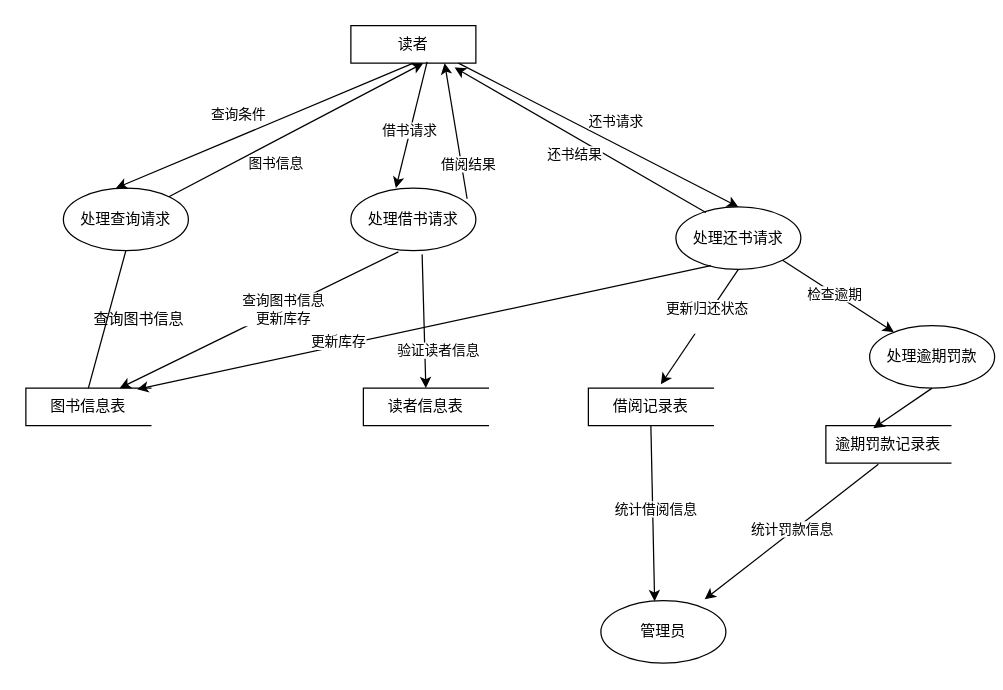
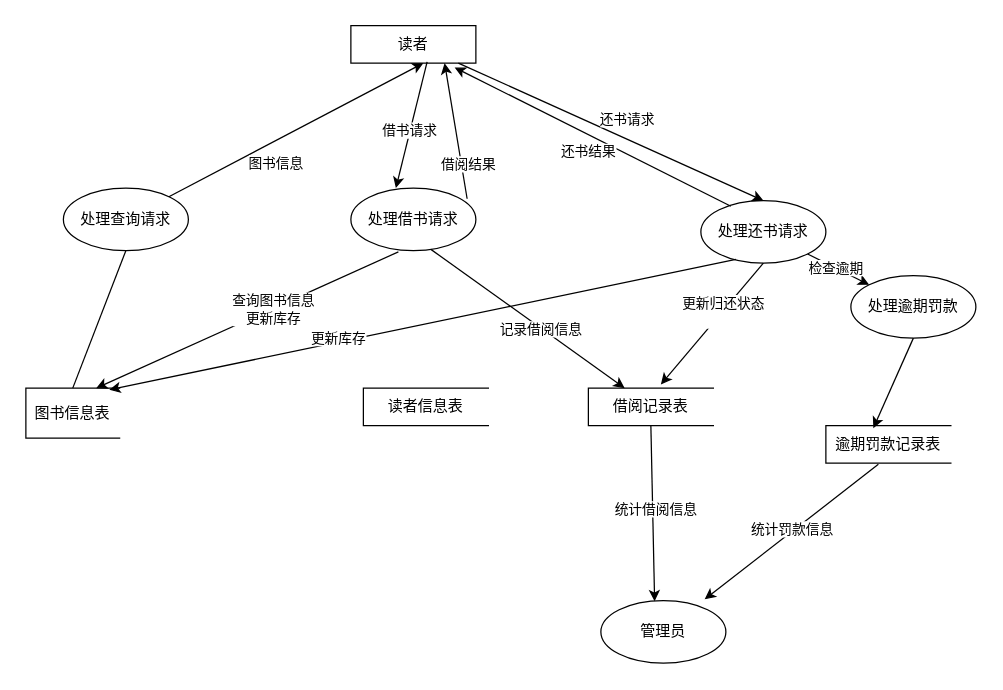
edge "读者" -> "处理查询请求": removed, label "查询条件"
node "处理还书请求": moved (738, 238) -> (763, 232)
edge "处理借书请求" -> "读者信息表": removed, label "验证读者信息"
node "查询图书信息": removed
edge "处理借书请求" -> "借阅记录表": added, label "记录借阅信息"
node "处理逾期罚款": moved (932, 357) -> (913, 307)
node "图书信息表": size 125x38 -> 94x50
